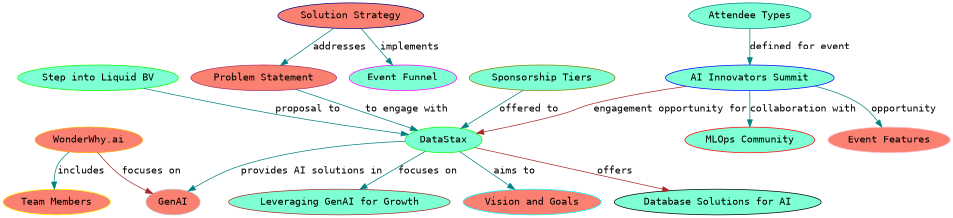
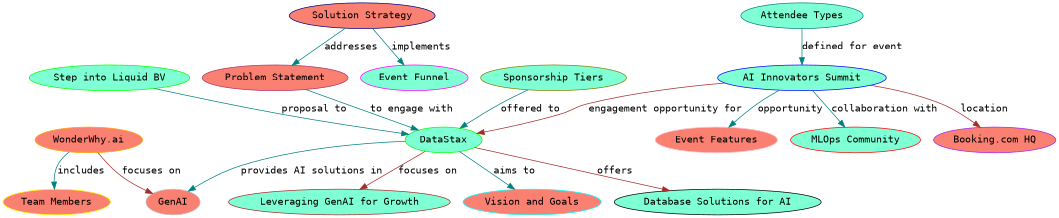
node "Booking.com HQ": added
edge "DataStax" -> "Leveraging GenAI for Growth": color teal -> brown
